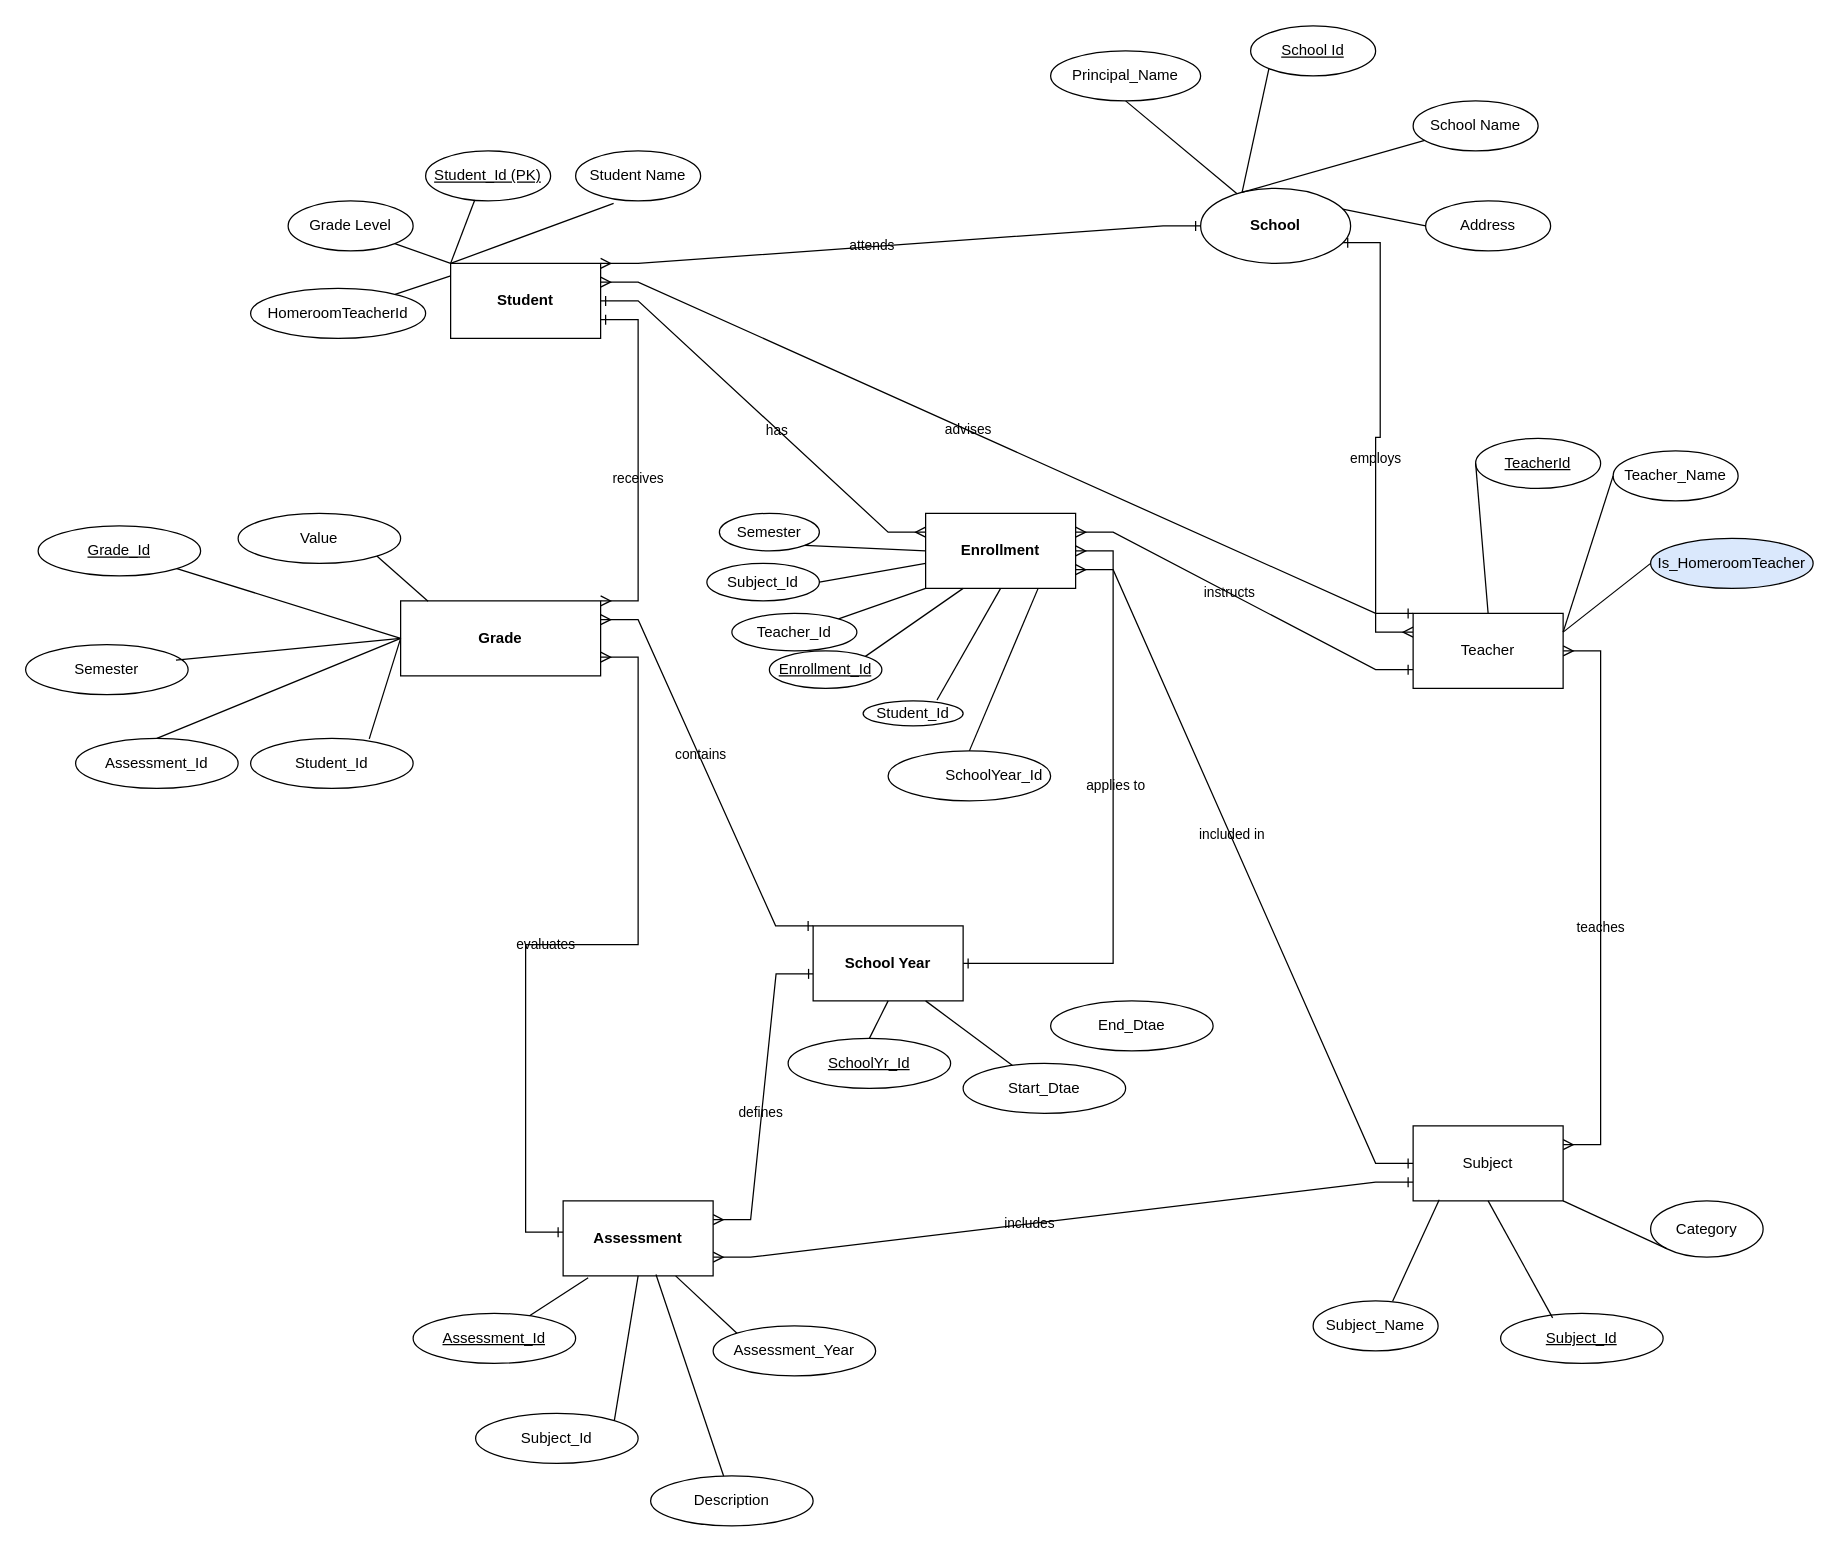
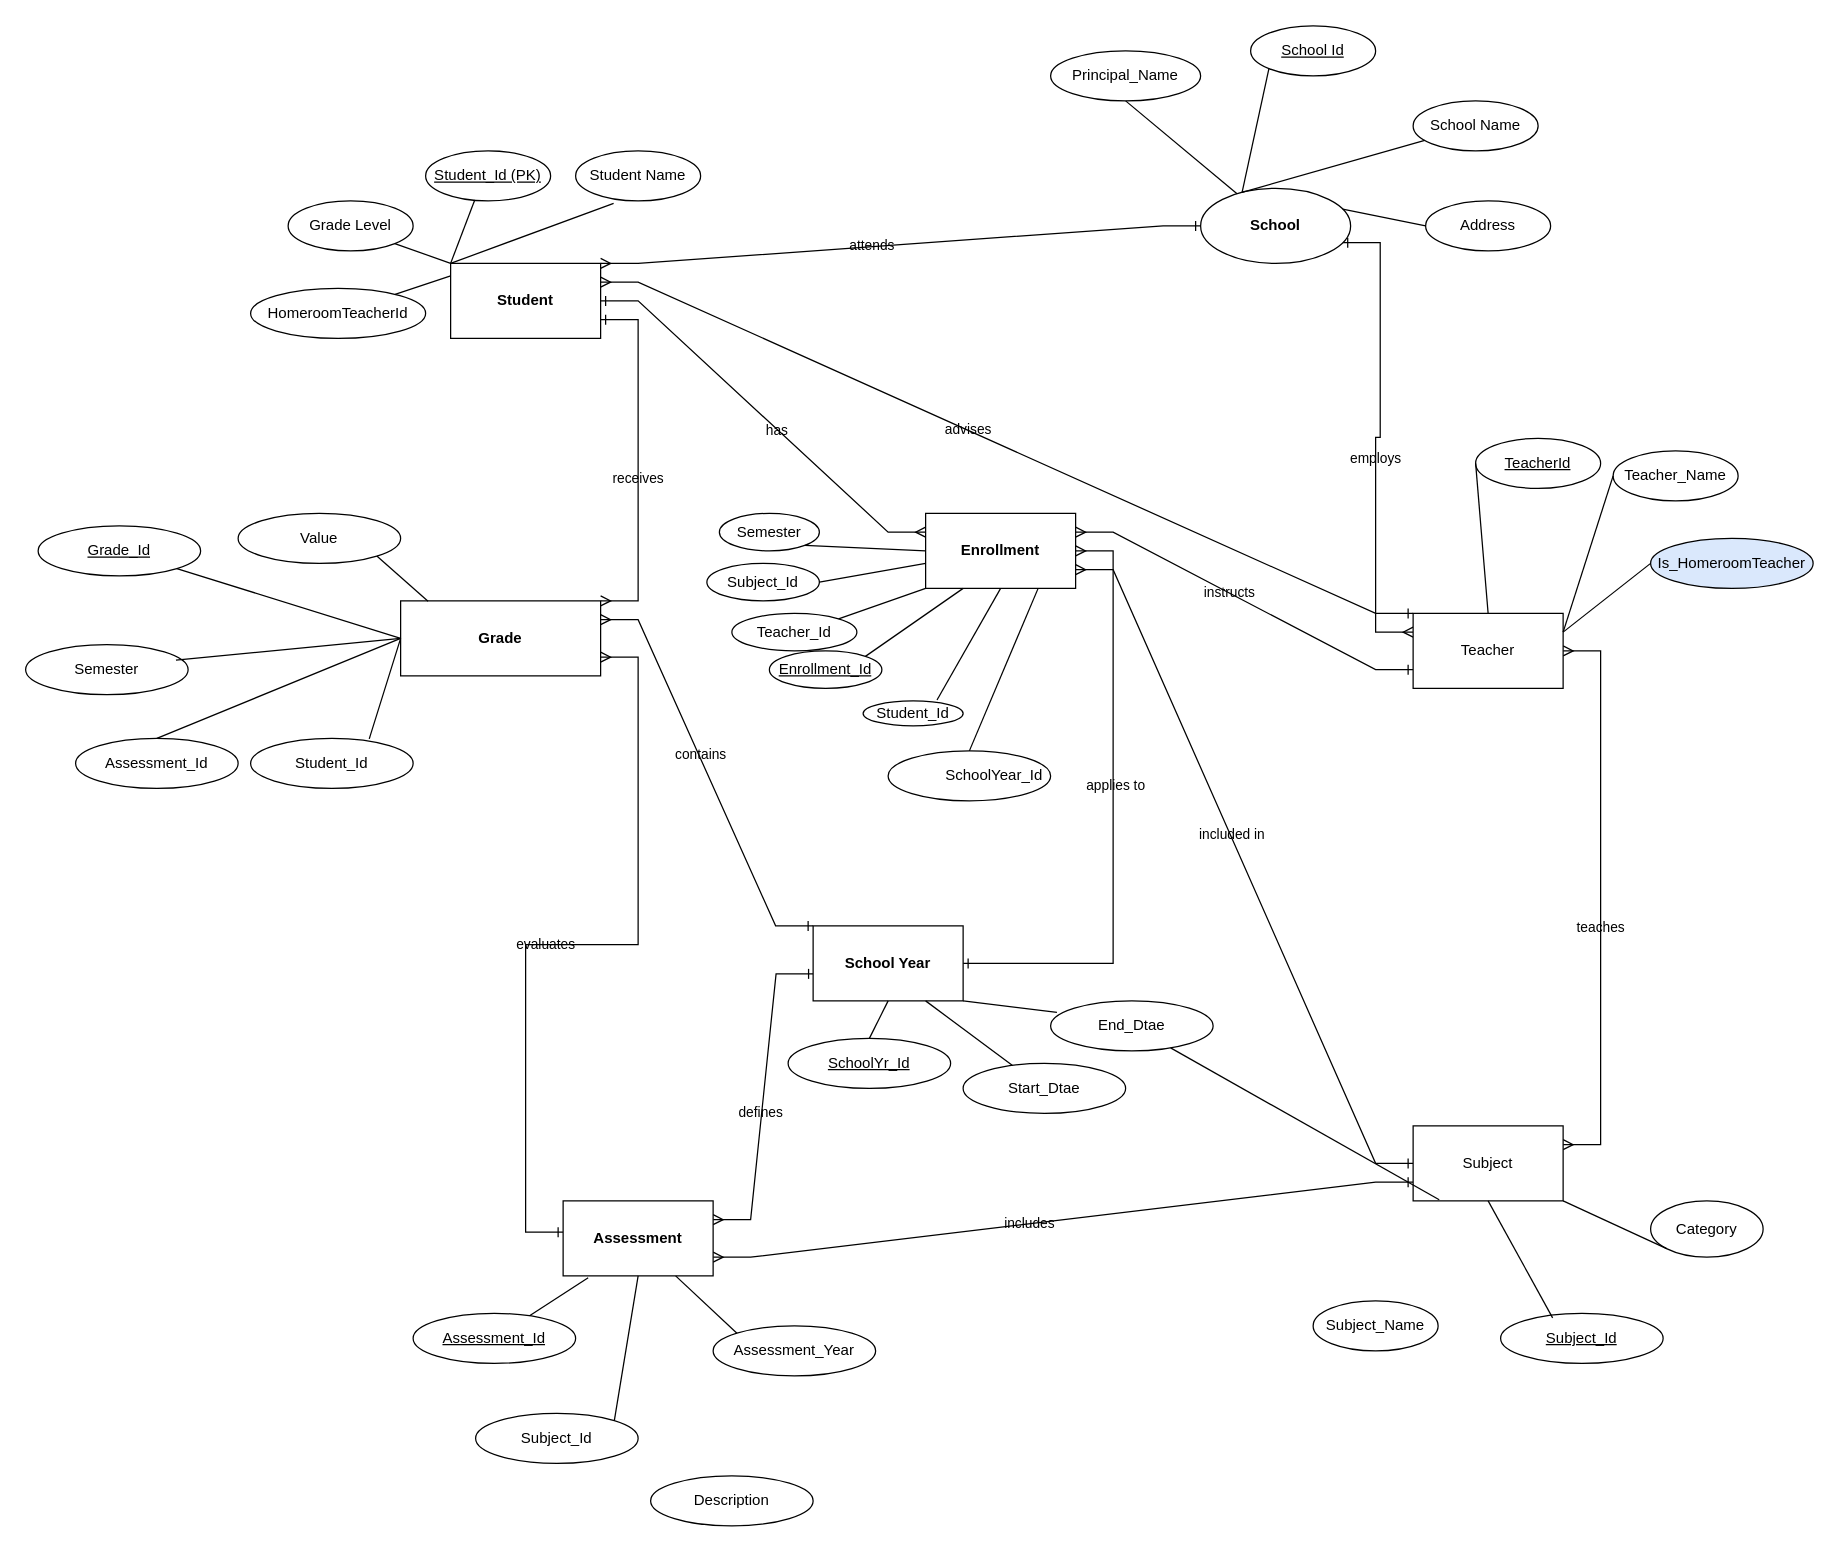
edge "School Year" -- "End_Dtae": added
edge "Subject" -- "Subject_Name": now "Subject" -- "End_Dtae"
edge "Assessment" -- "Description": removed
